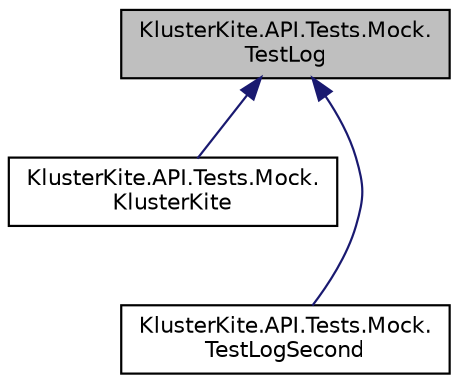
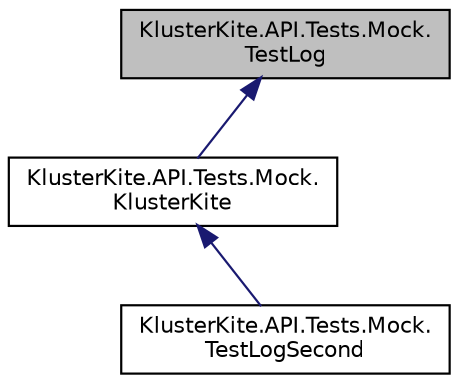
edge "KlusterKite.API.Tests.Mock. TestLogSecond" -> "KlusterKite.API.Tests.Mock. TestLog": now "KlusterKite.API.Tests.Mock. TestLogSecond" -> "KlusterKite.API.Tests.Mock. KlusterKite"
